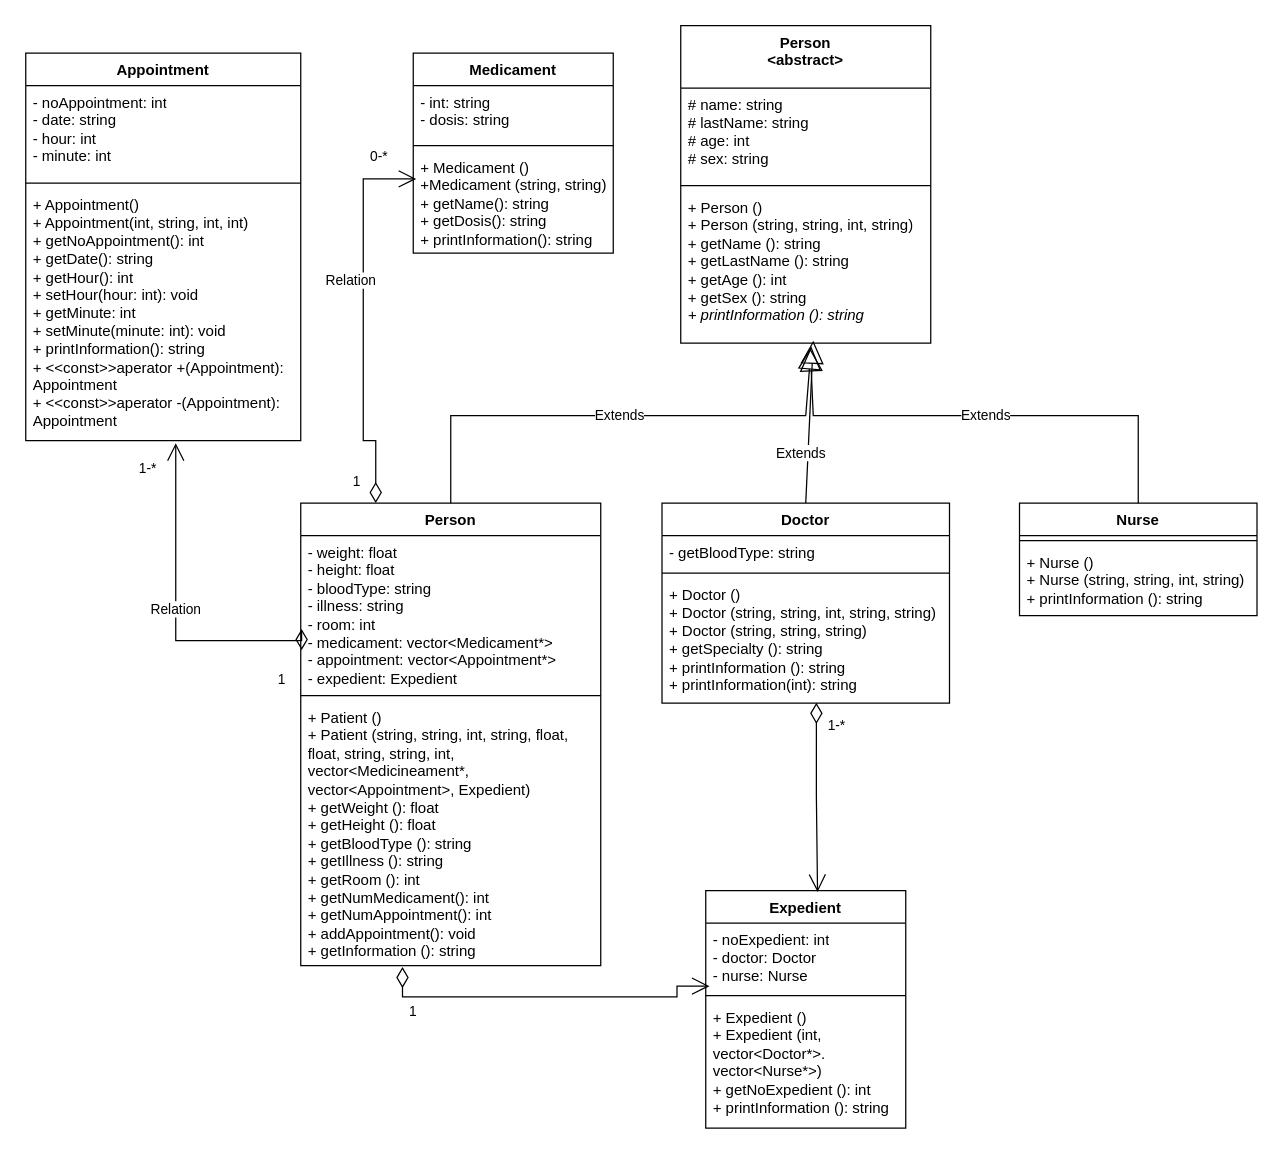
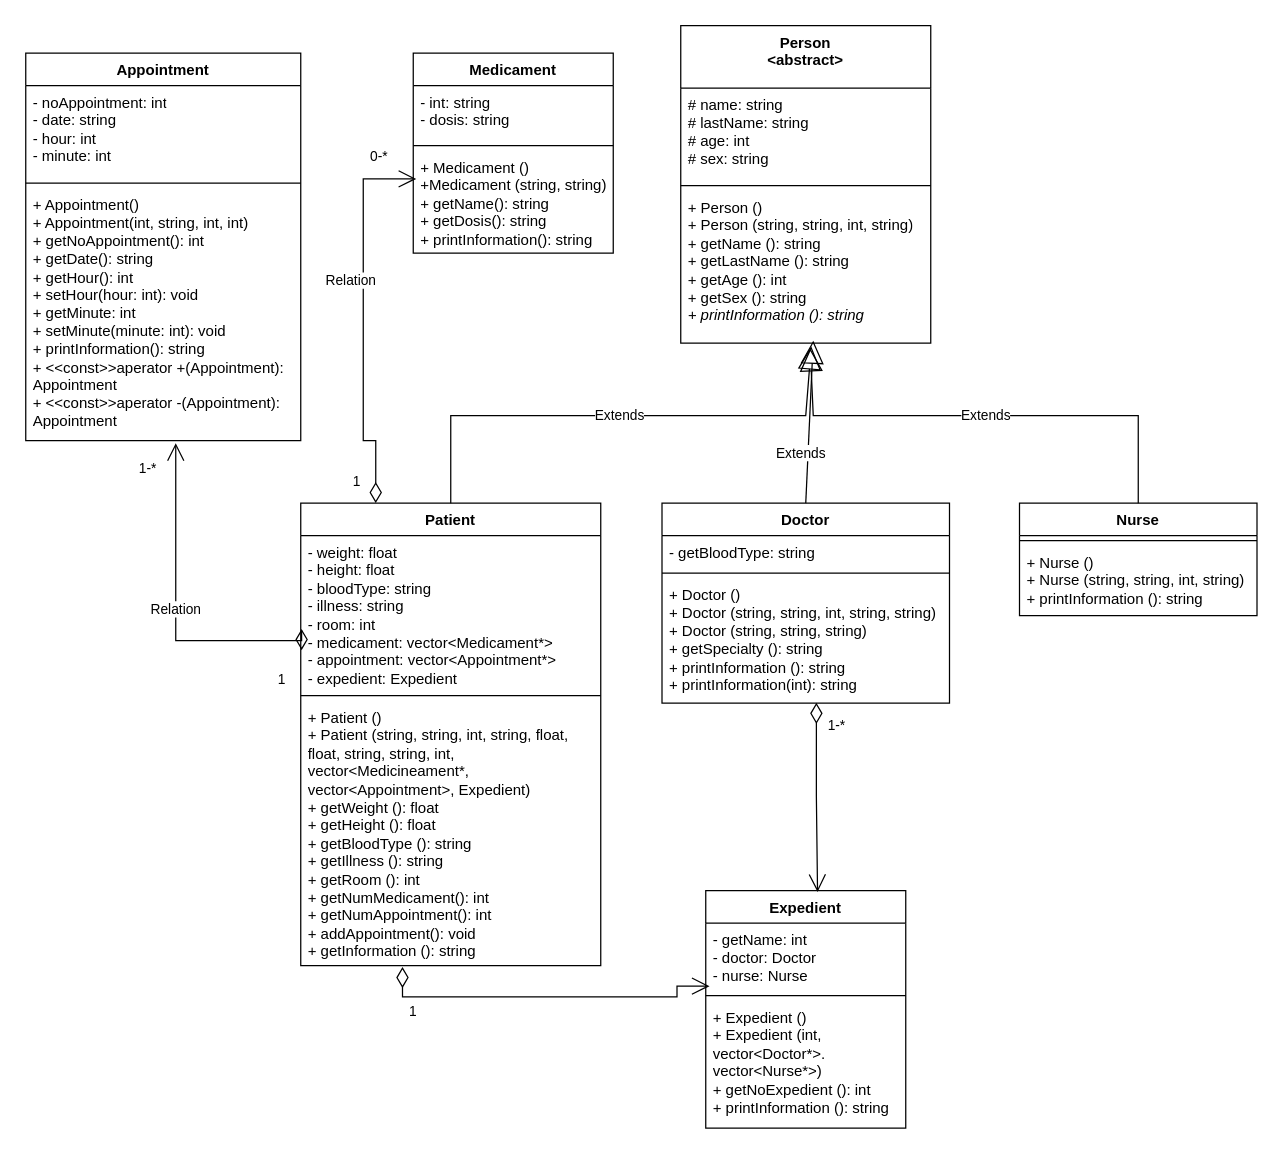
node "Person": label "Person" -> "Patient"
node "- noExpedient: int - doctor: Doctor - nurse: Nurse": label "- noExpedient: int - doctor: Doctor - nurse: Nurse" -> "- getName: int - doctor: Doctor - nurse: Nurse"
